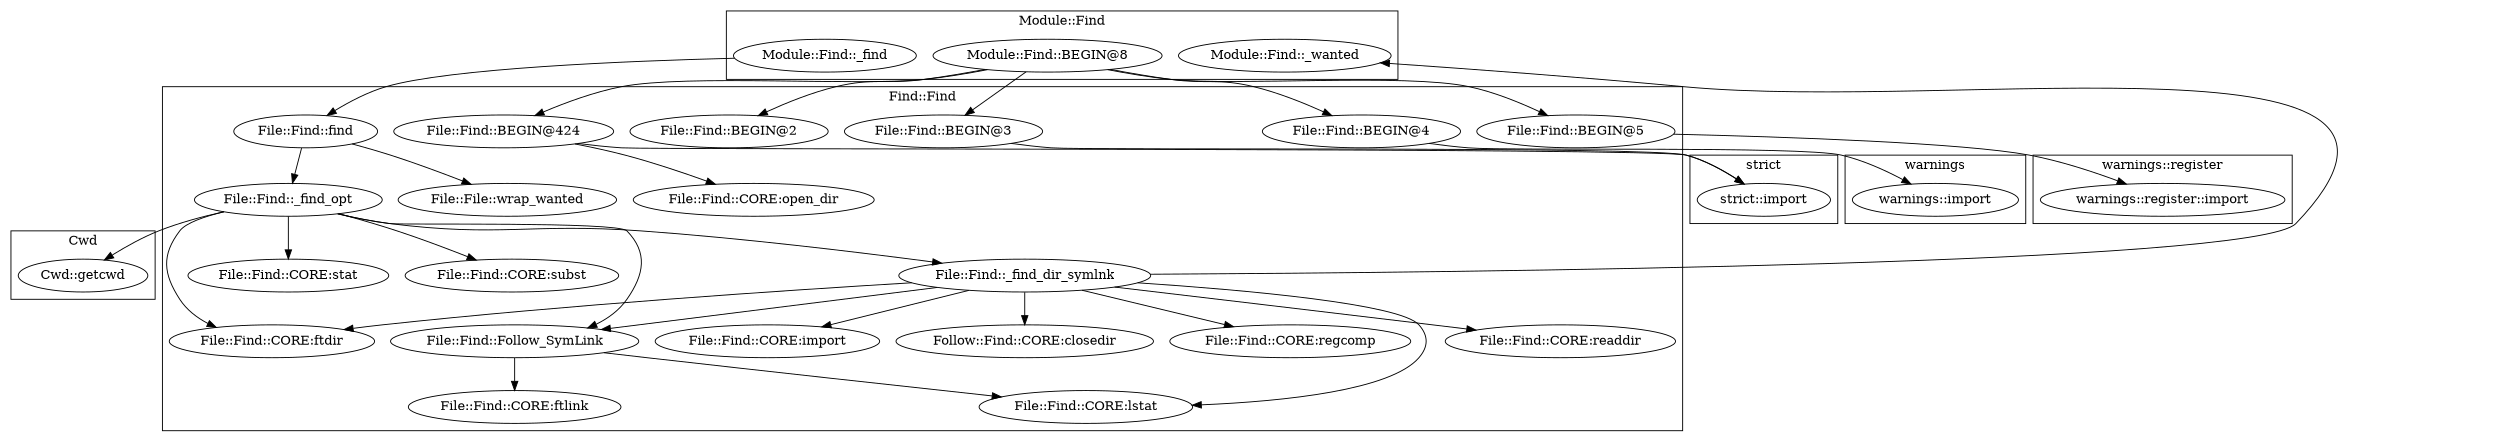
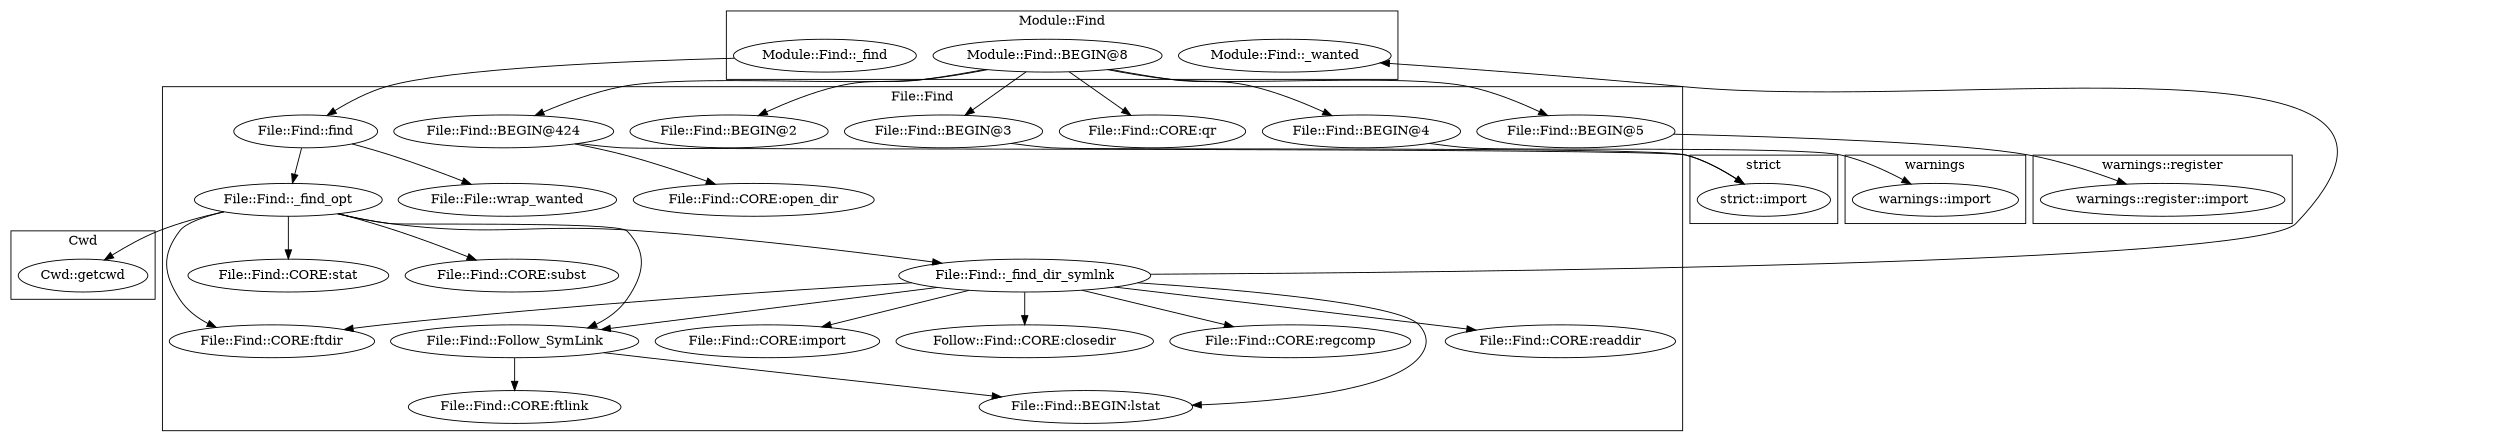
cluster "Find::Find": label "Find::Find" -> "File::Find"
node "File::Find::CORE:qr": added
node "File::Find::CORE:lstat": label "File::Find::CORE:lstat" -> "File::Find::BEGIN:lstat"
